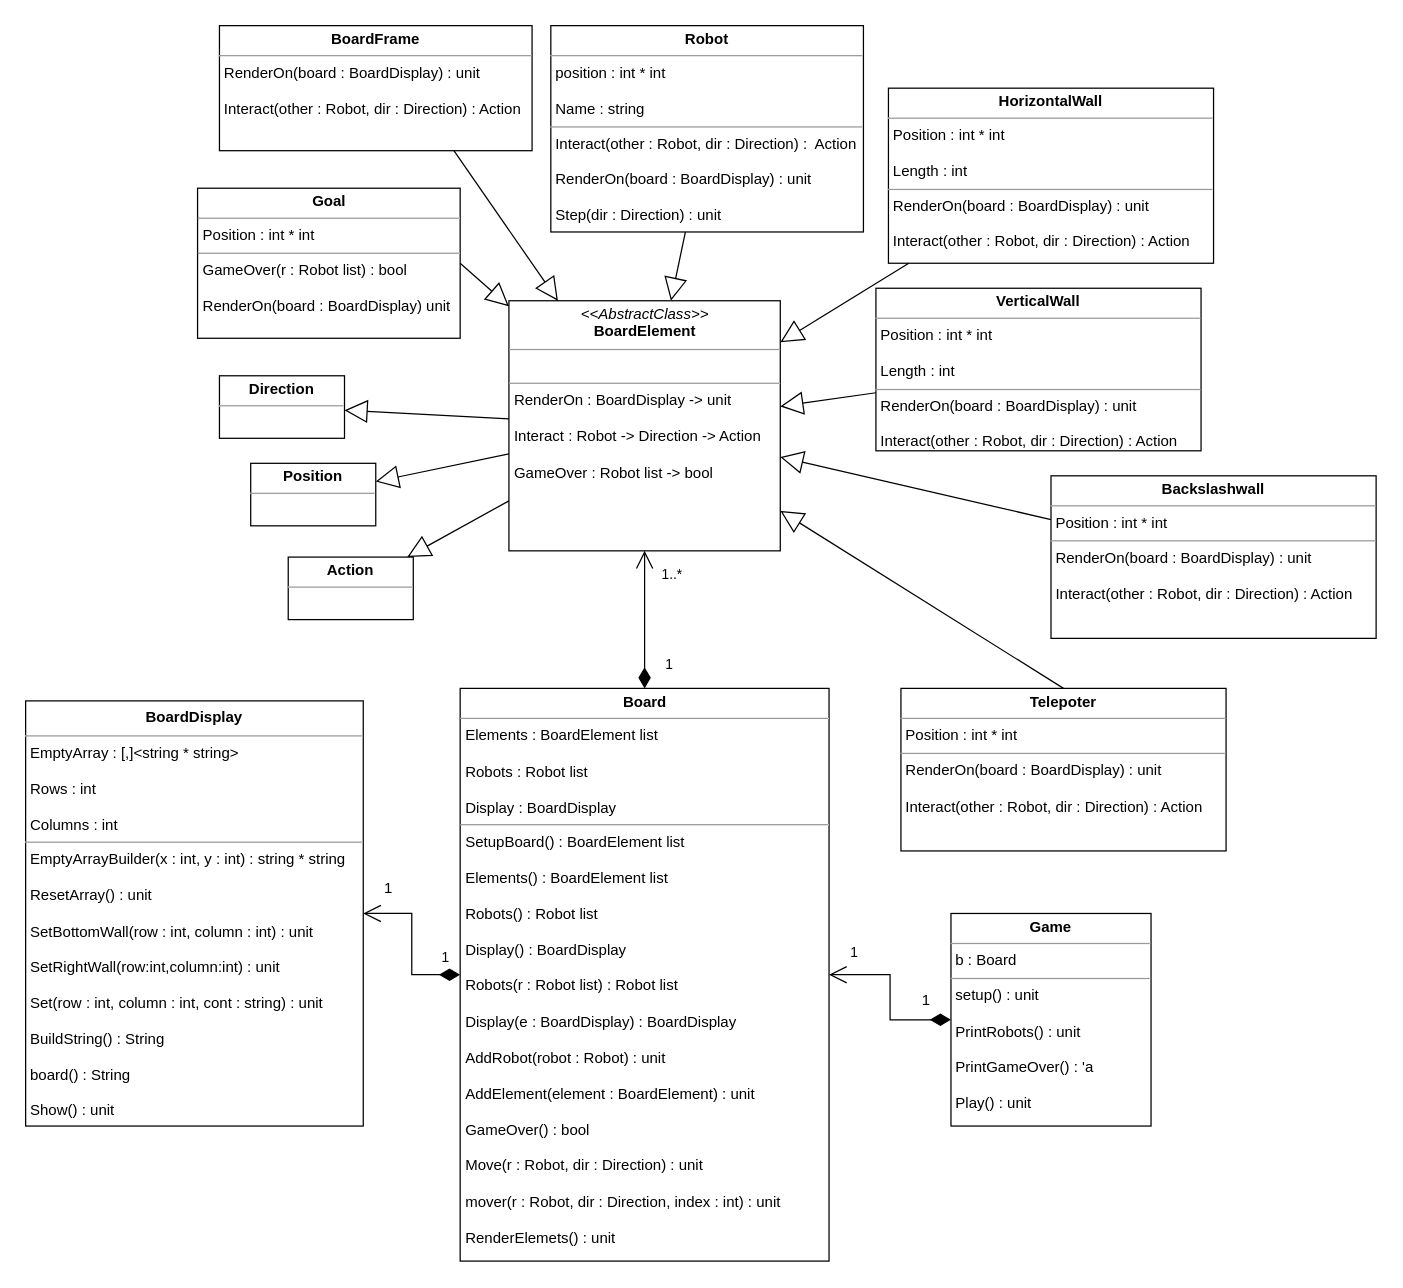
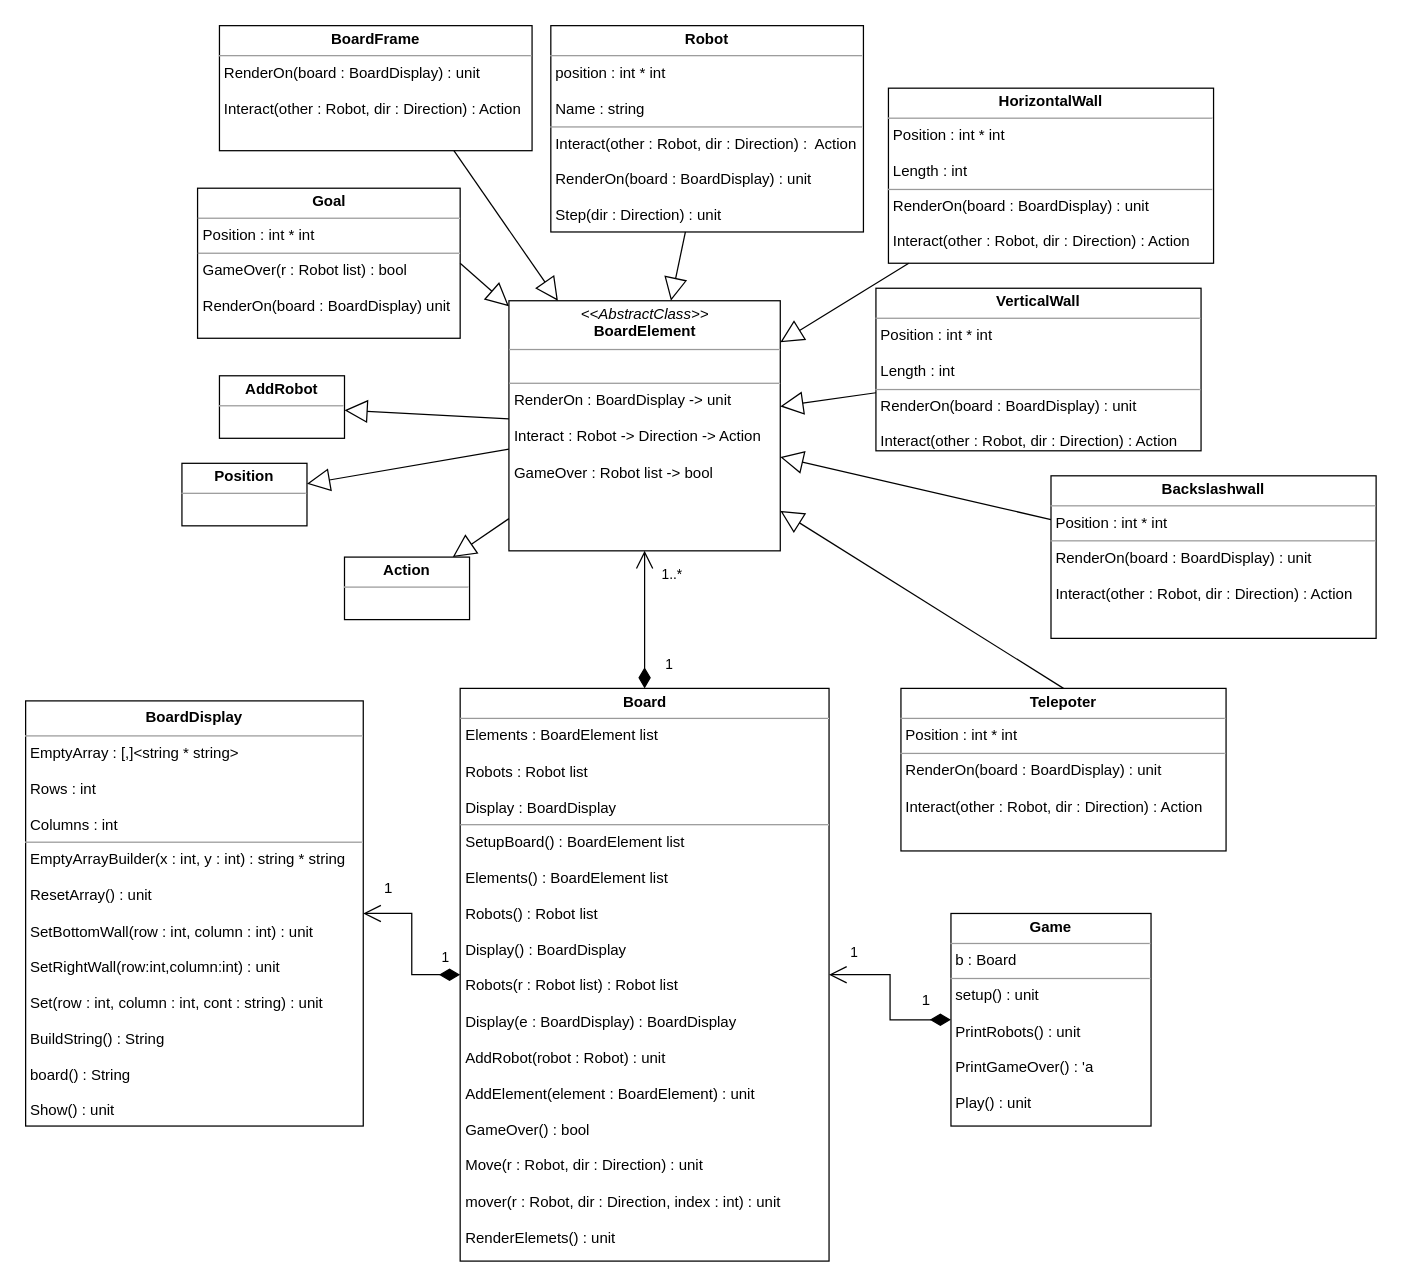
node "Direction": label "Direction" -> "AddRobot"
node "Position": moved (313, 494) -> (244, 494)
node "Action": moved (351, 588) -> (407, 588)
